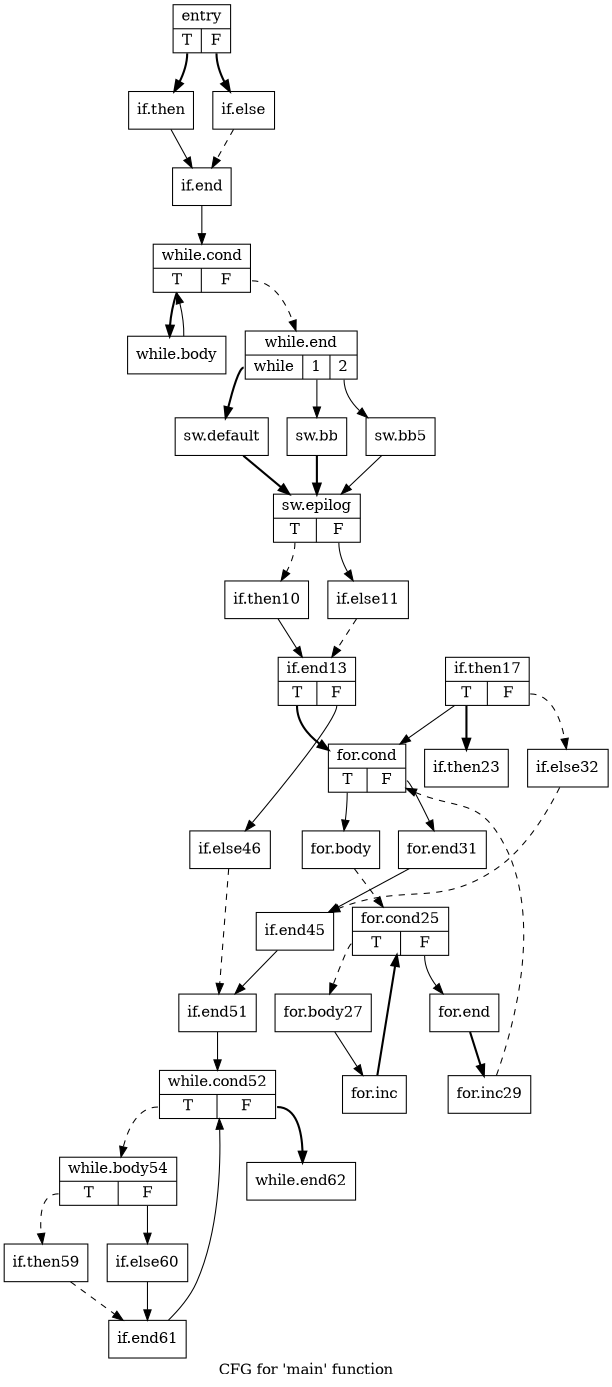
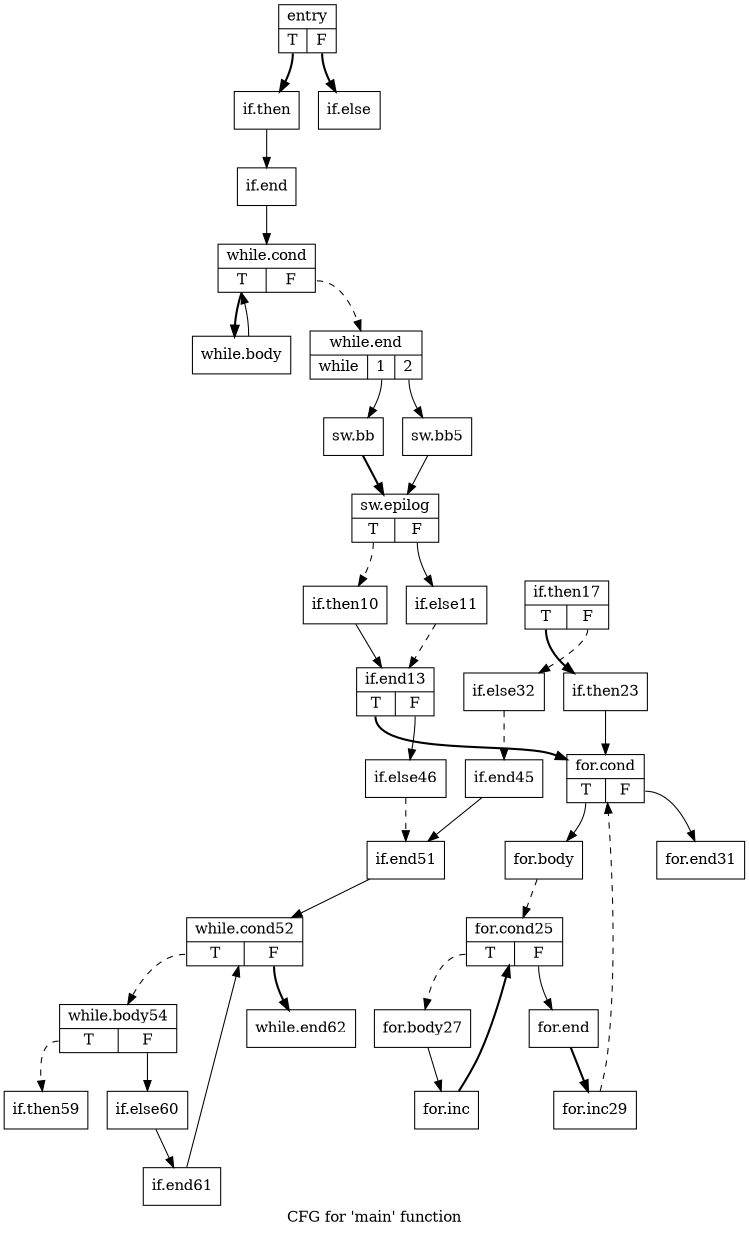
edge "if.else" -> "if.end": removed
node "sw.default": removed
edge "if.then17" -> "for.cond": now "if.then23" -> "for.cond"
edge "for.end31" -> "if.end45": removed
edge "if.then59" -> "if.end61": removed
